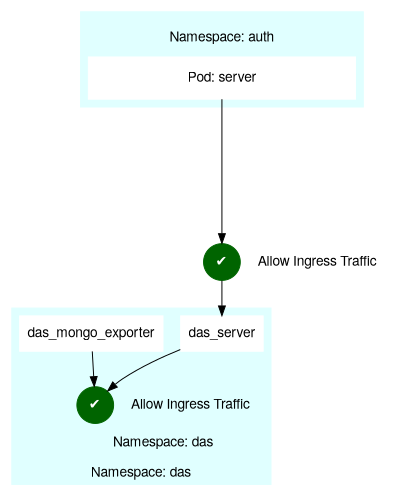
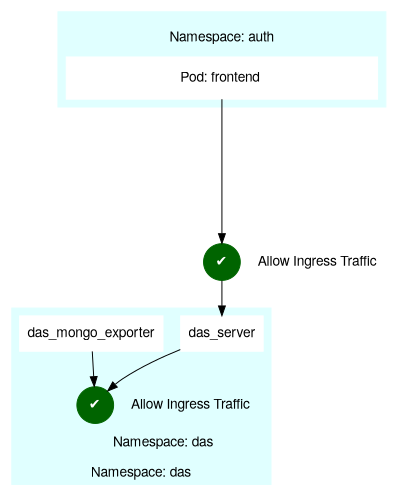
node "Pod: server": label "Pod: server" -> "Pod: frontend"
